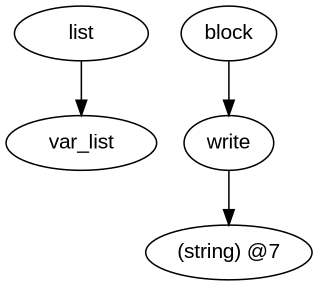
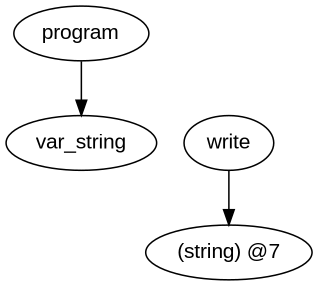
node "list": label "list" -> "program"
node "block": removed
node "var_list": label "var_list" -> "var_string"
